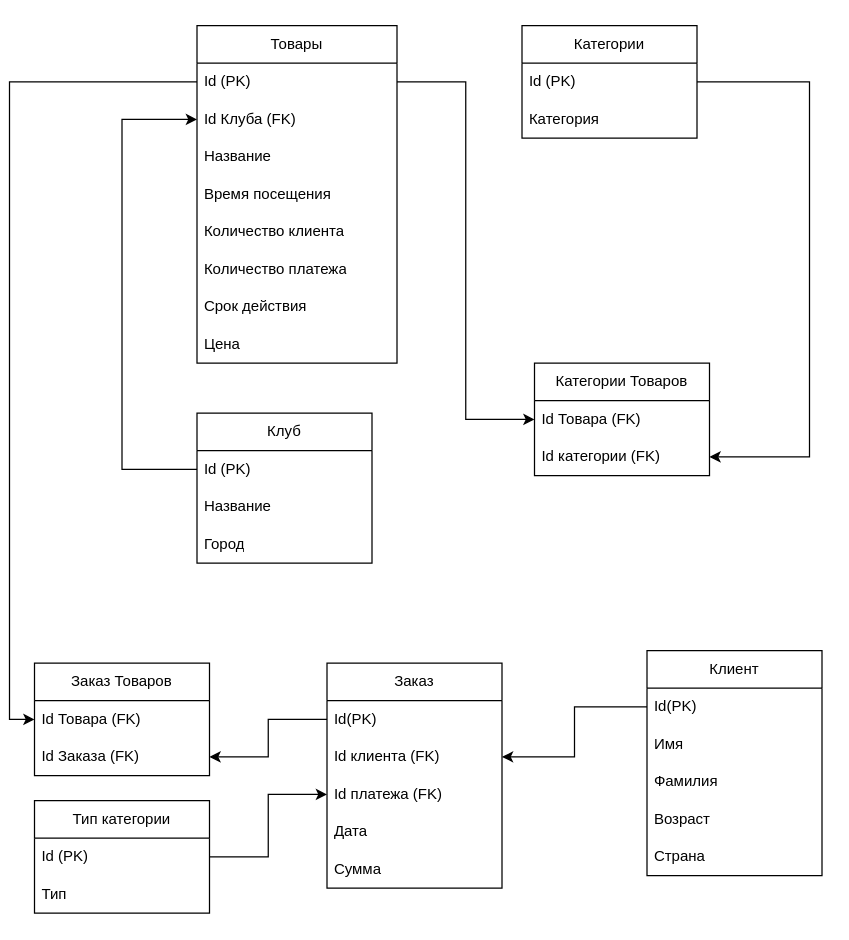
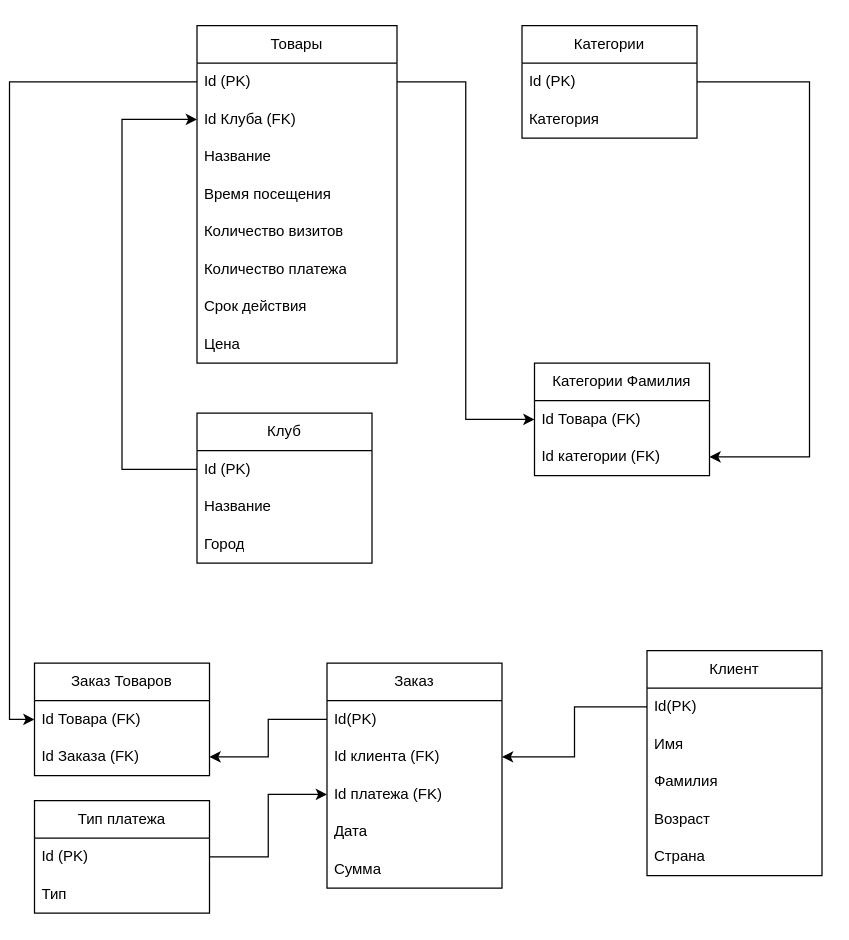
node "Количество клиента": label "Количество клиента" -> "Количество визитов"
node "Категории Товаров": label "Категории Товаров" -> "Категории Фамилия"
node "Тип категории": label "Тип категории" -> "Тип платежа"
